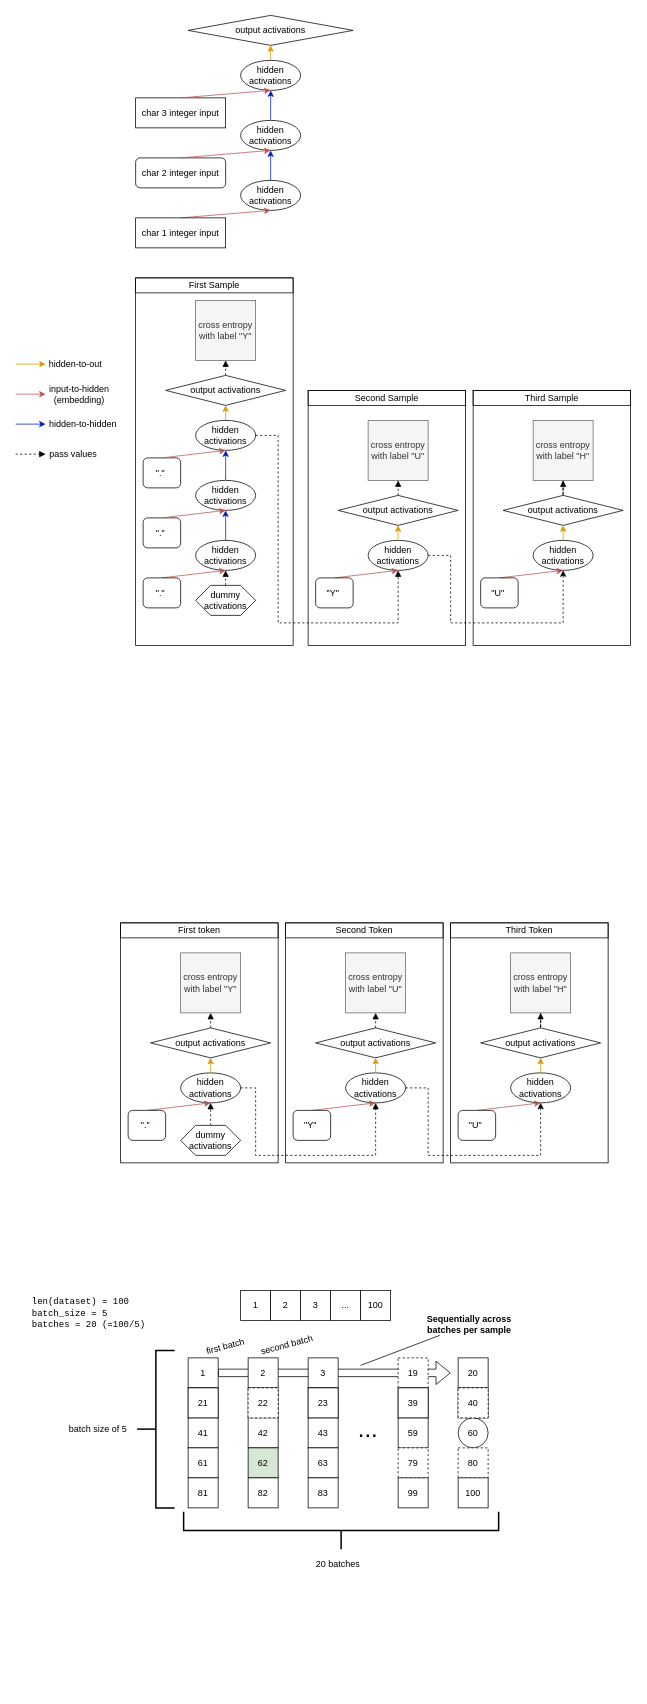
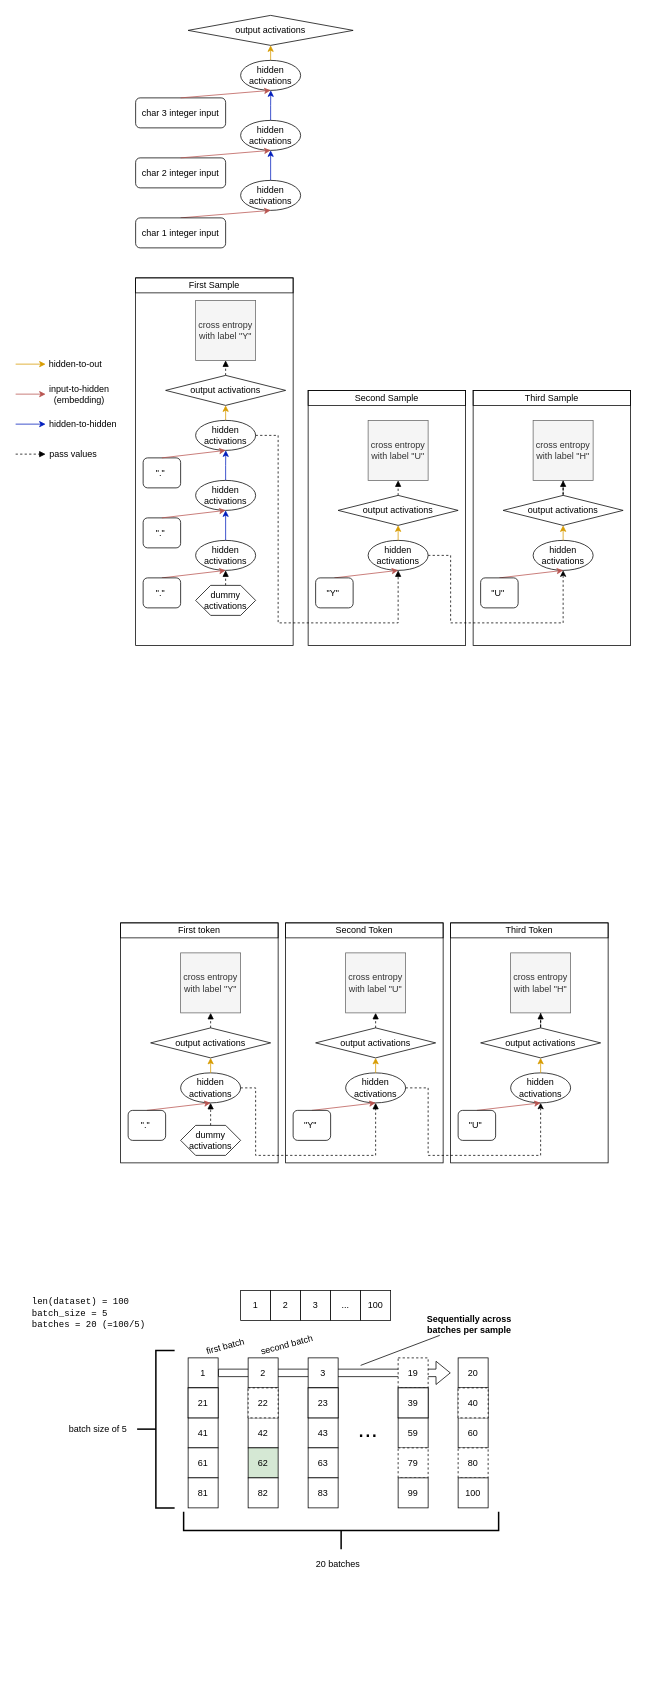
node "char 3 integer input": shape rectangle -> rounded rectangle
node "char 1 integer input": shape rectangle -> rounded rectangle
node "60": shape ellipse -> rectangle
